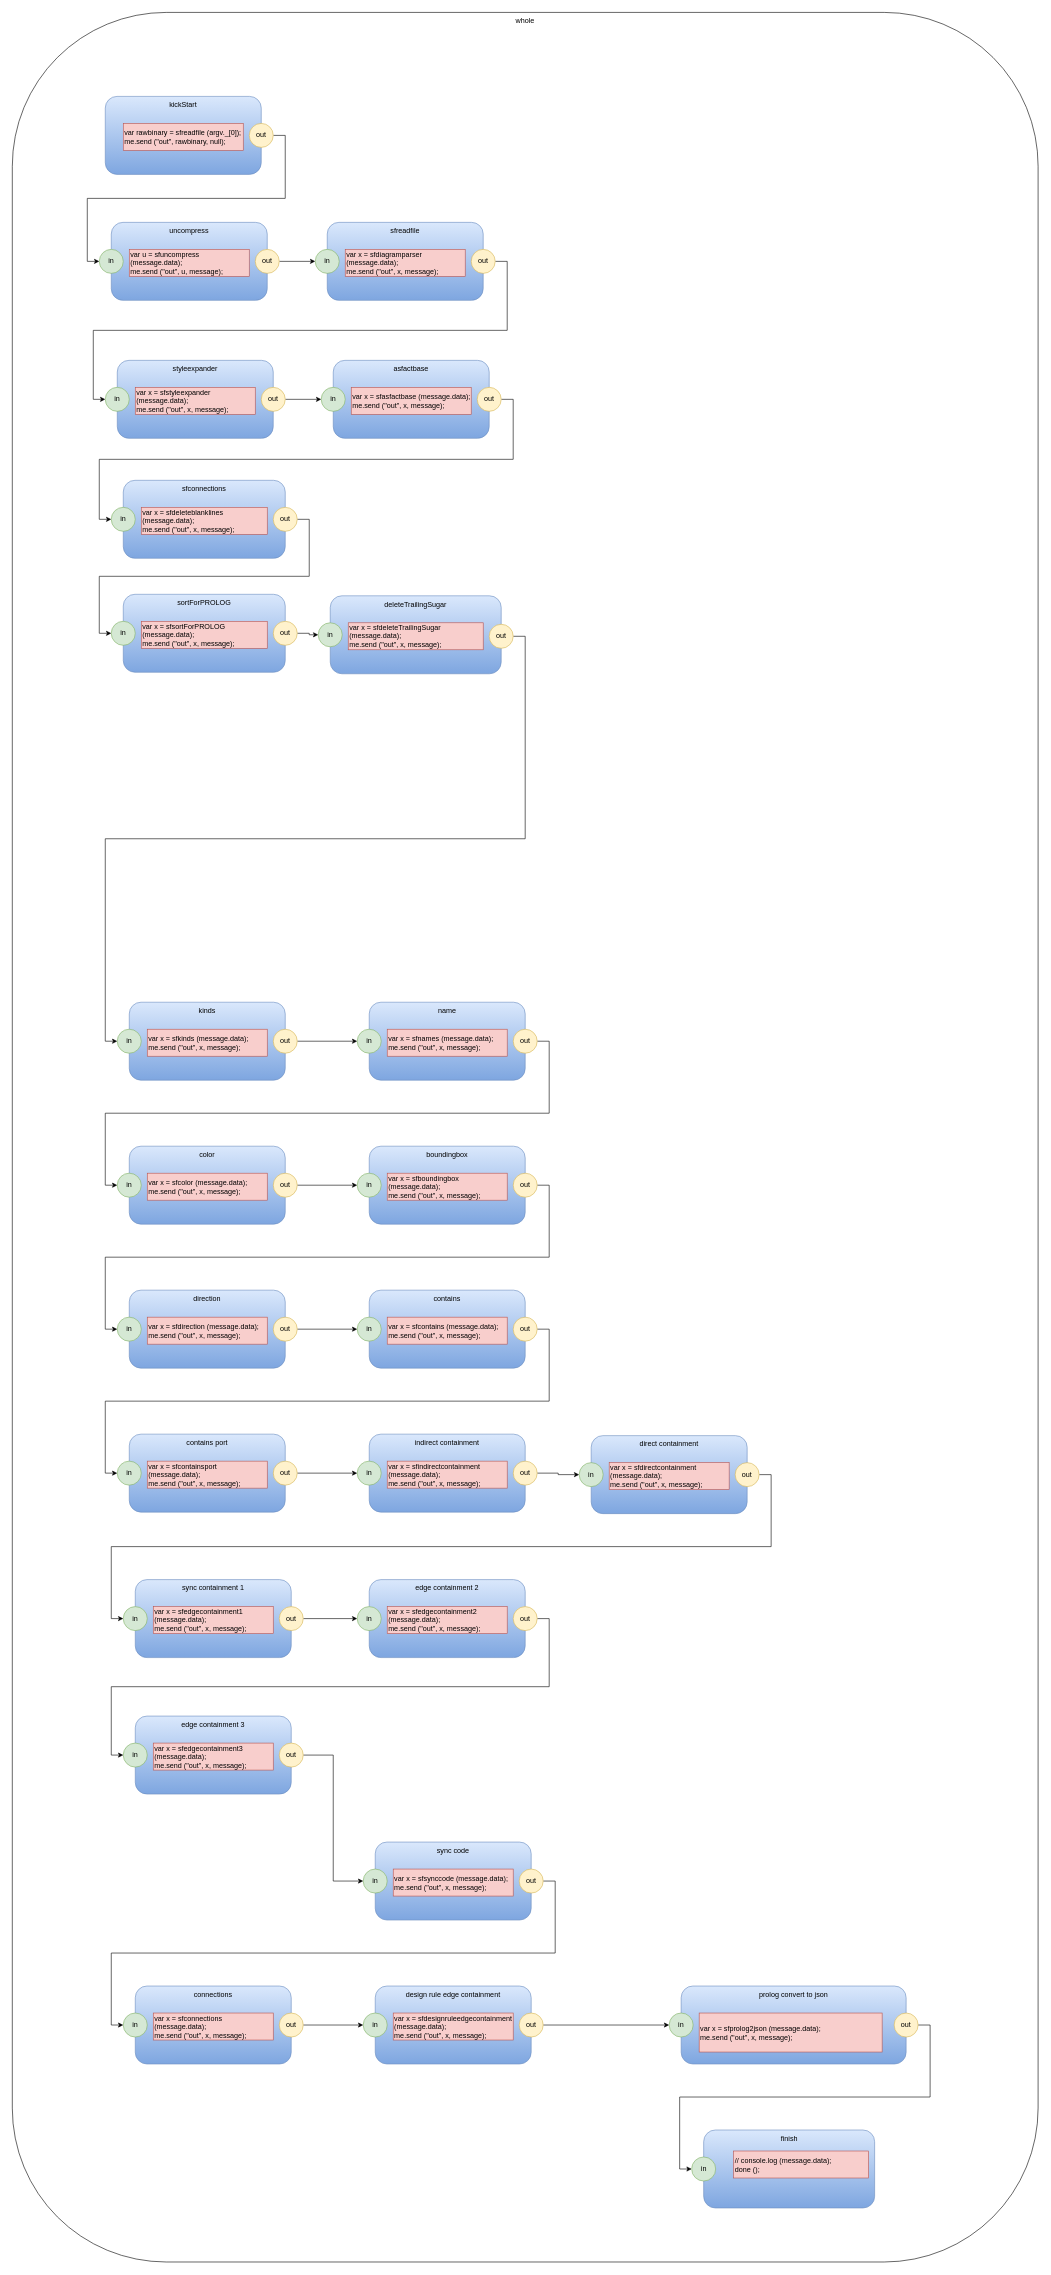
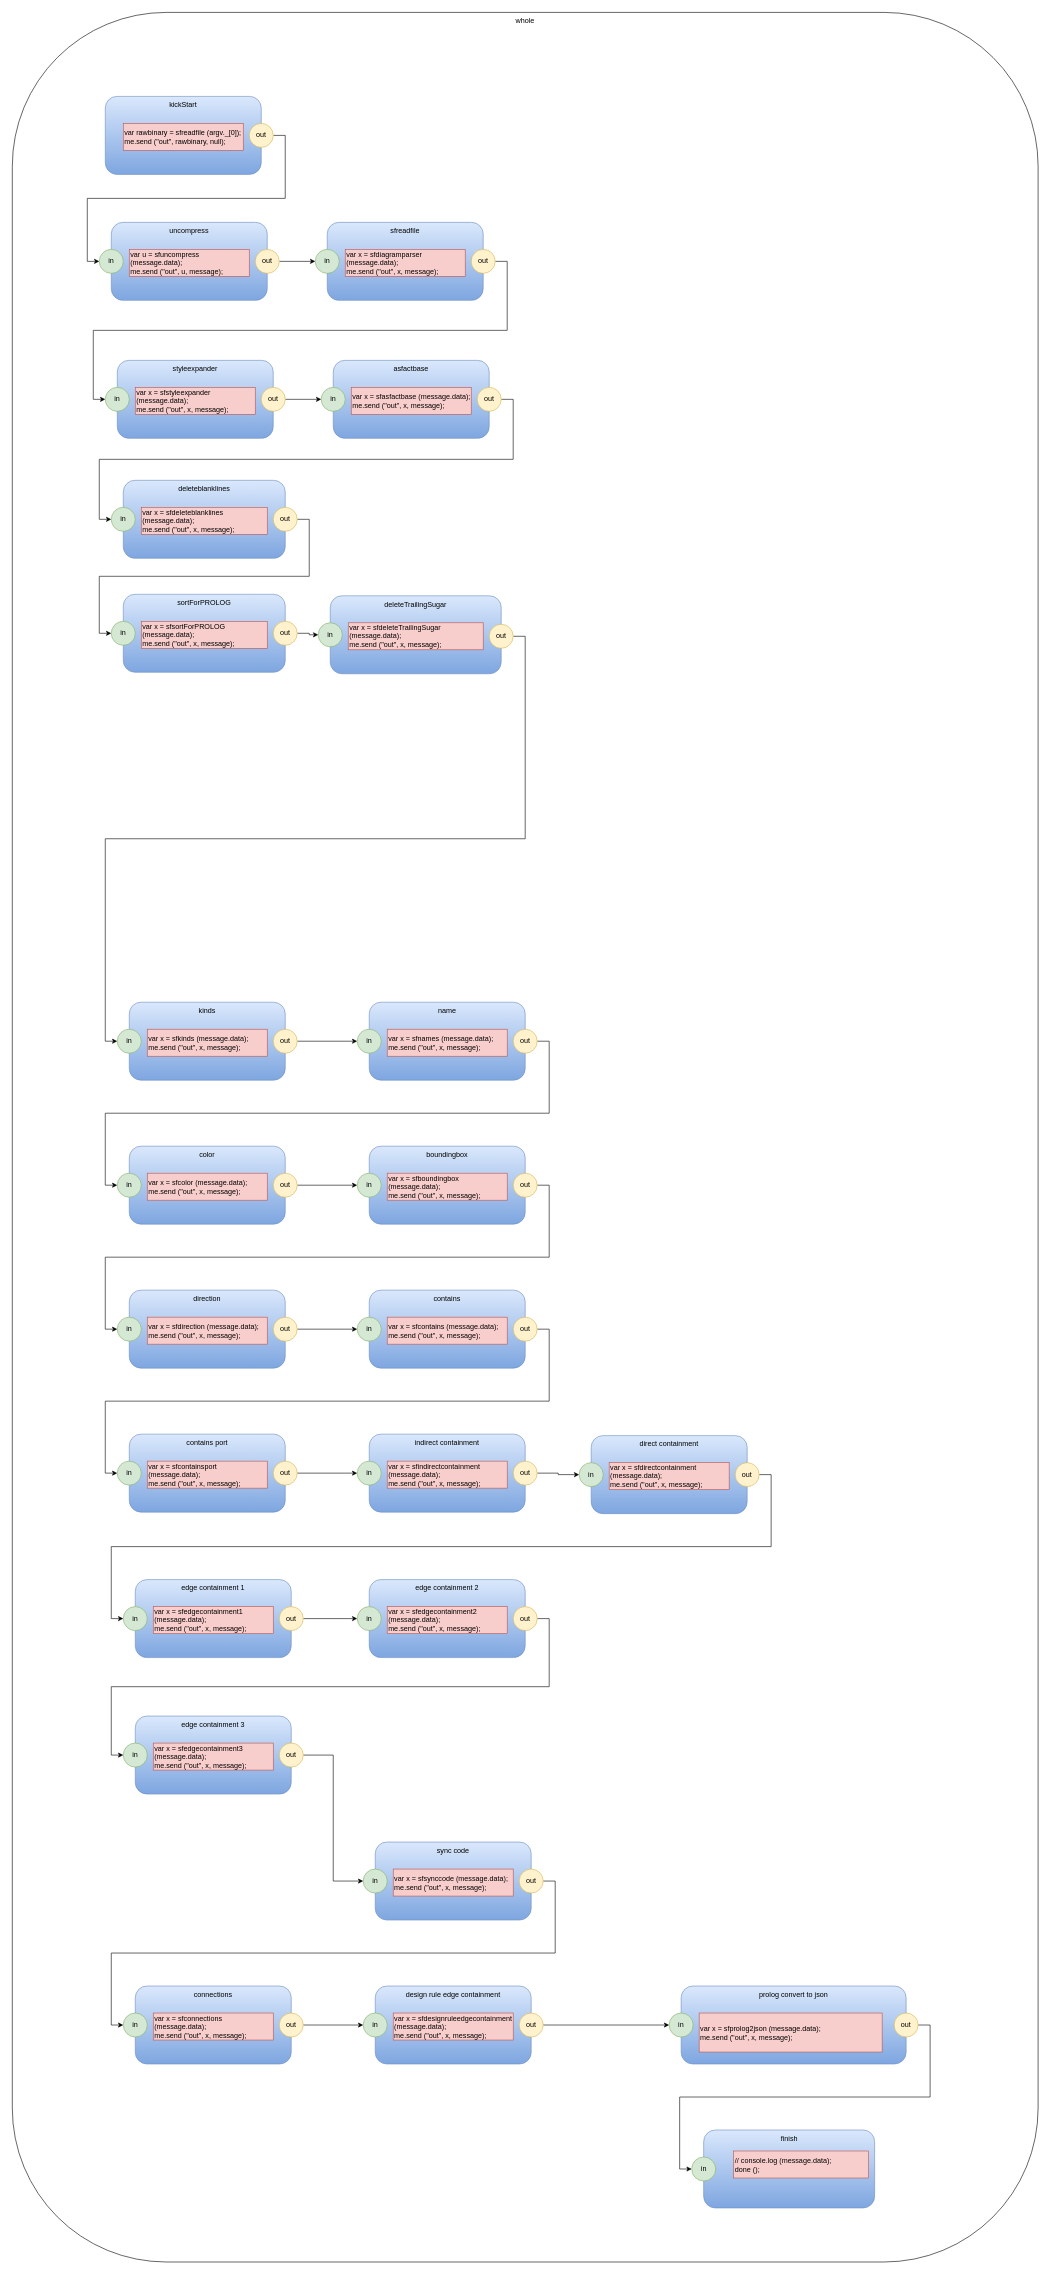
node "sfconnections": label "sfconnections" -> "deleteblanklines"
node "sync containment 1": label "sync containment 1" -> "edge containment 1"
